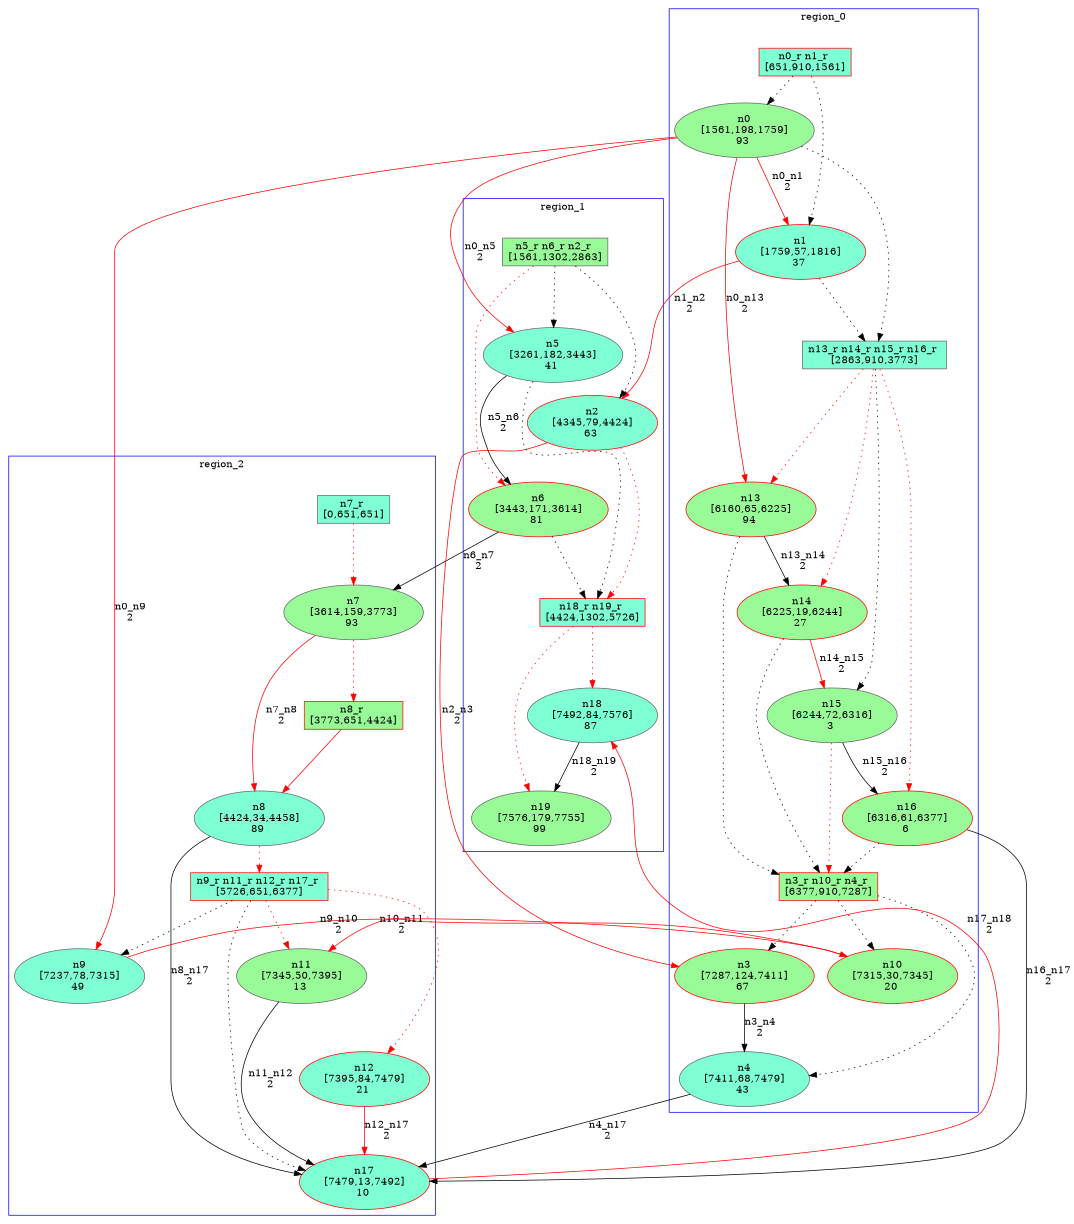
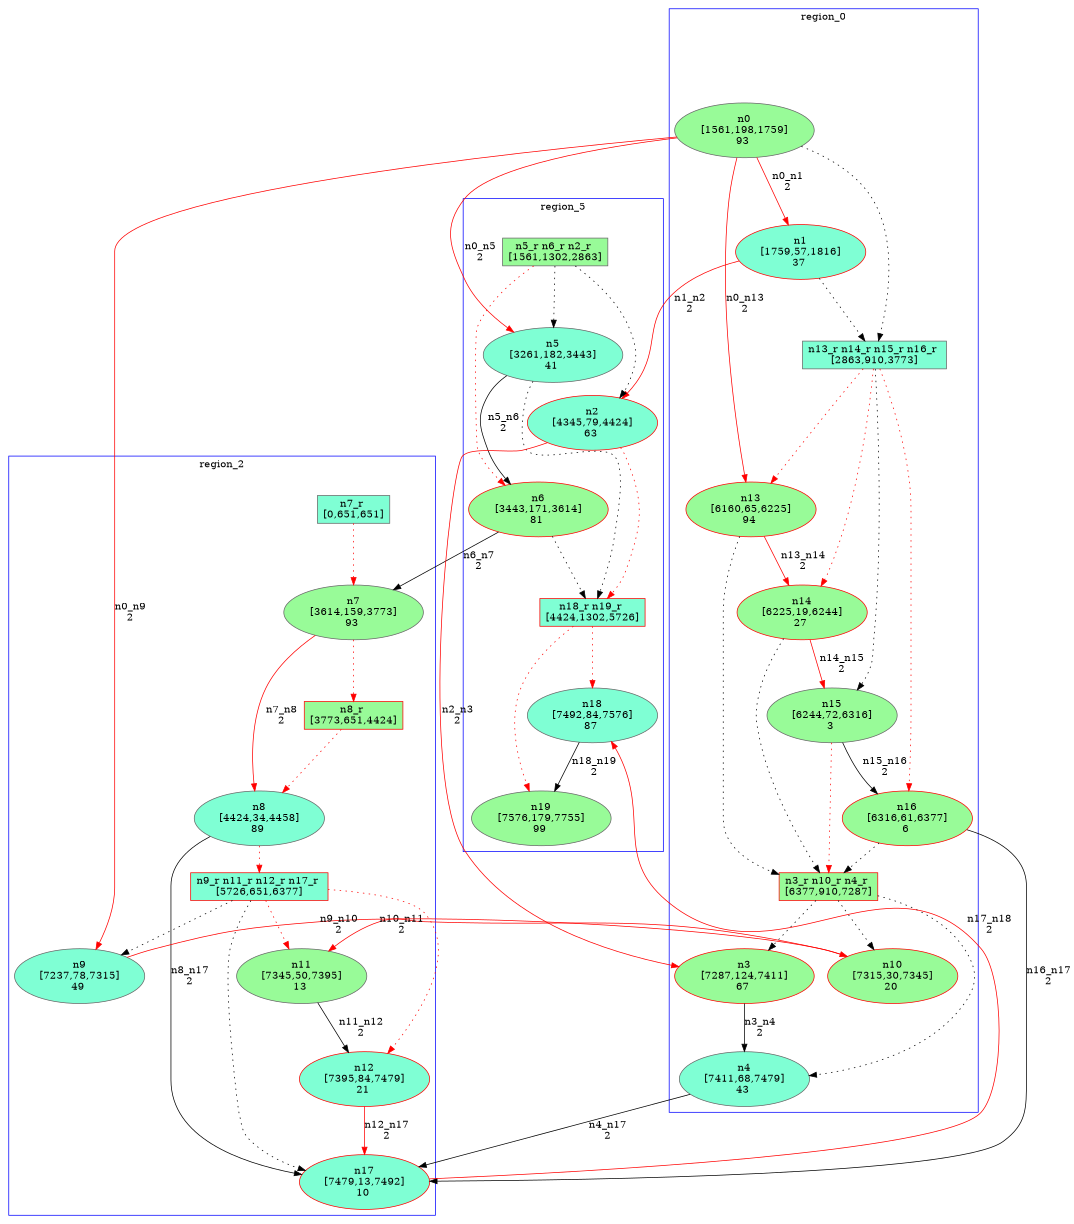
node "n0_r n1_r [651,910,1561]": removed
cluster "region_1": label "region_1" -> "region_5"
edge "n13 [6160,65,6225] 94" -> "n14 [6225,19,6244] 27": color black -> red
edge "n8_r [3773,651,4424]" -> "n8 [4424,34,4458] 89": style solid -> dotted
edge "n11 [7345,50,7395] 13" -> "n17 [7479,13,7492] 10": now "n11 [7345,50,7395] 13" -> "n12 [7395,84,7479] 21"
